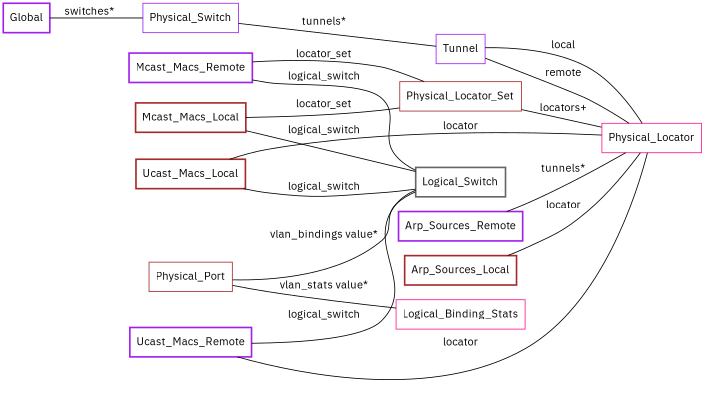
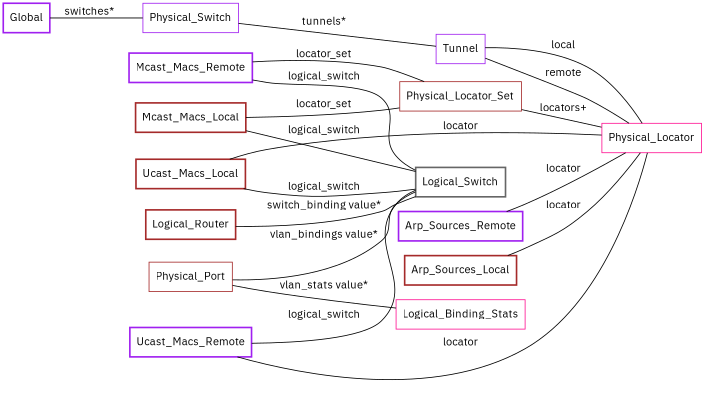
edge "Physical_Locator" -- "Arp_Sources_Remote": label "tunnels*" -> "locator"
node "Logical_Router": added
